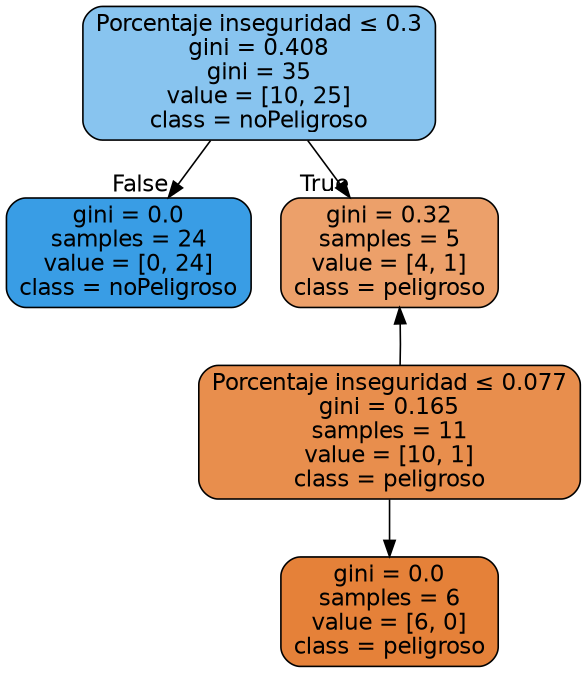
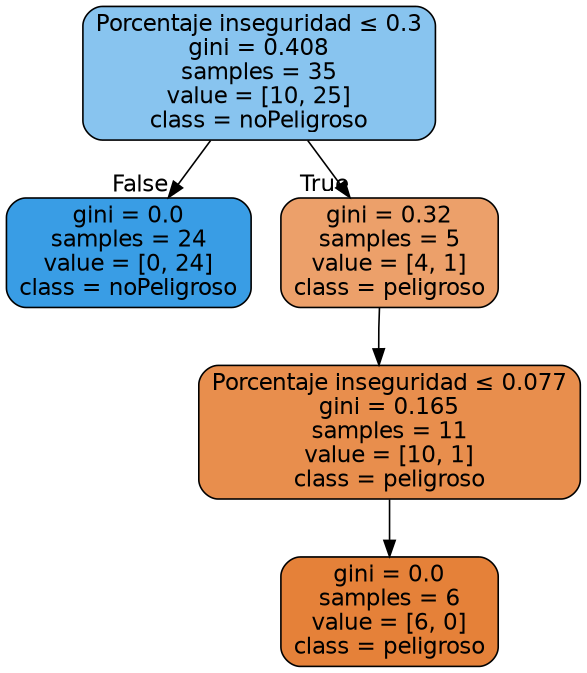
node "Porcentaje inseguridad ≤ 0.3": text "gini = 35" -> "samples = 35"
edge "Porcentaje inseguridad ≤ 0.077" -> "gini = 0.32": reversed
